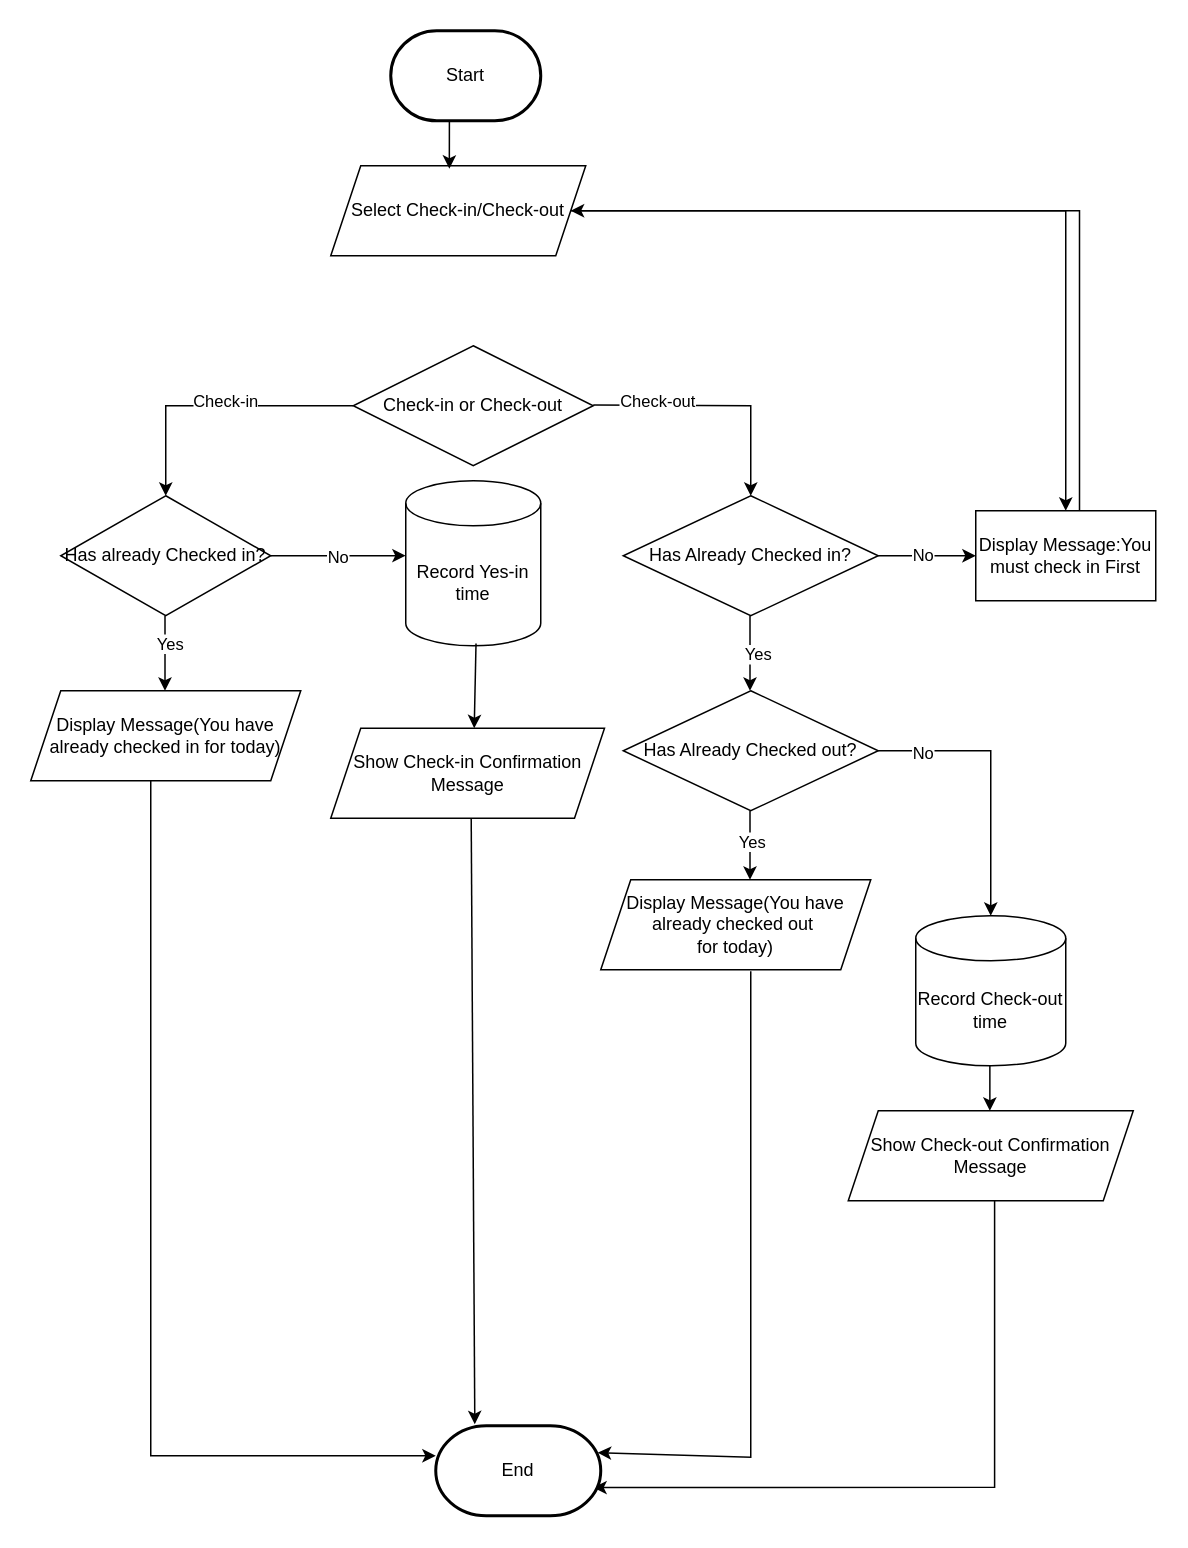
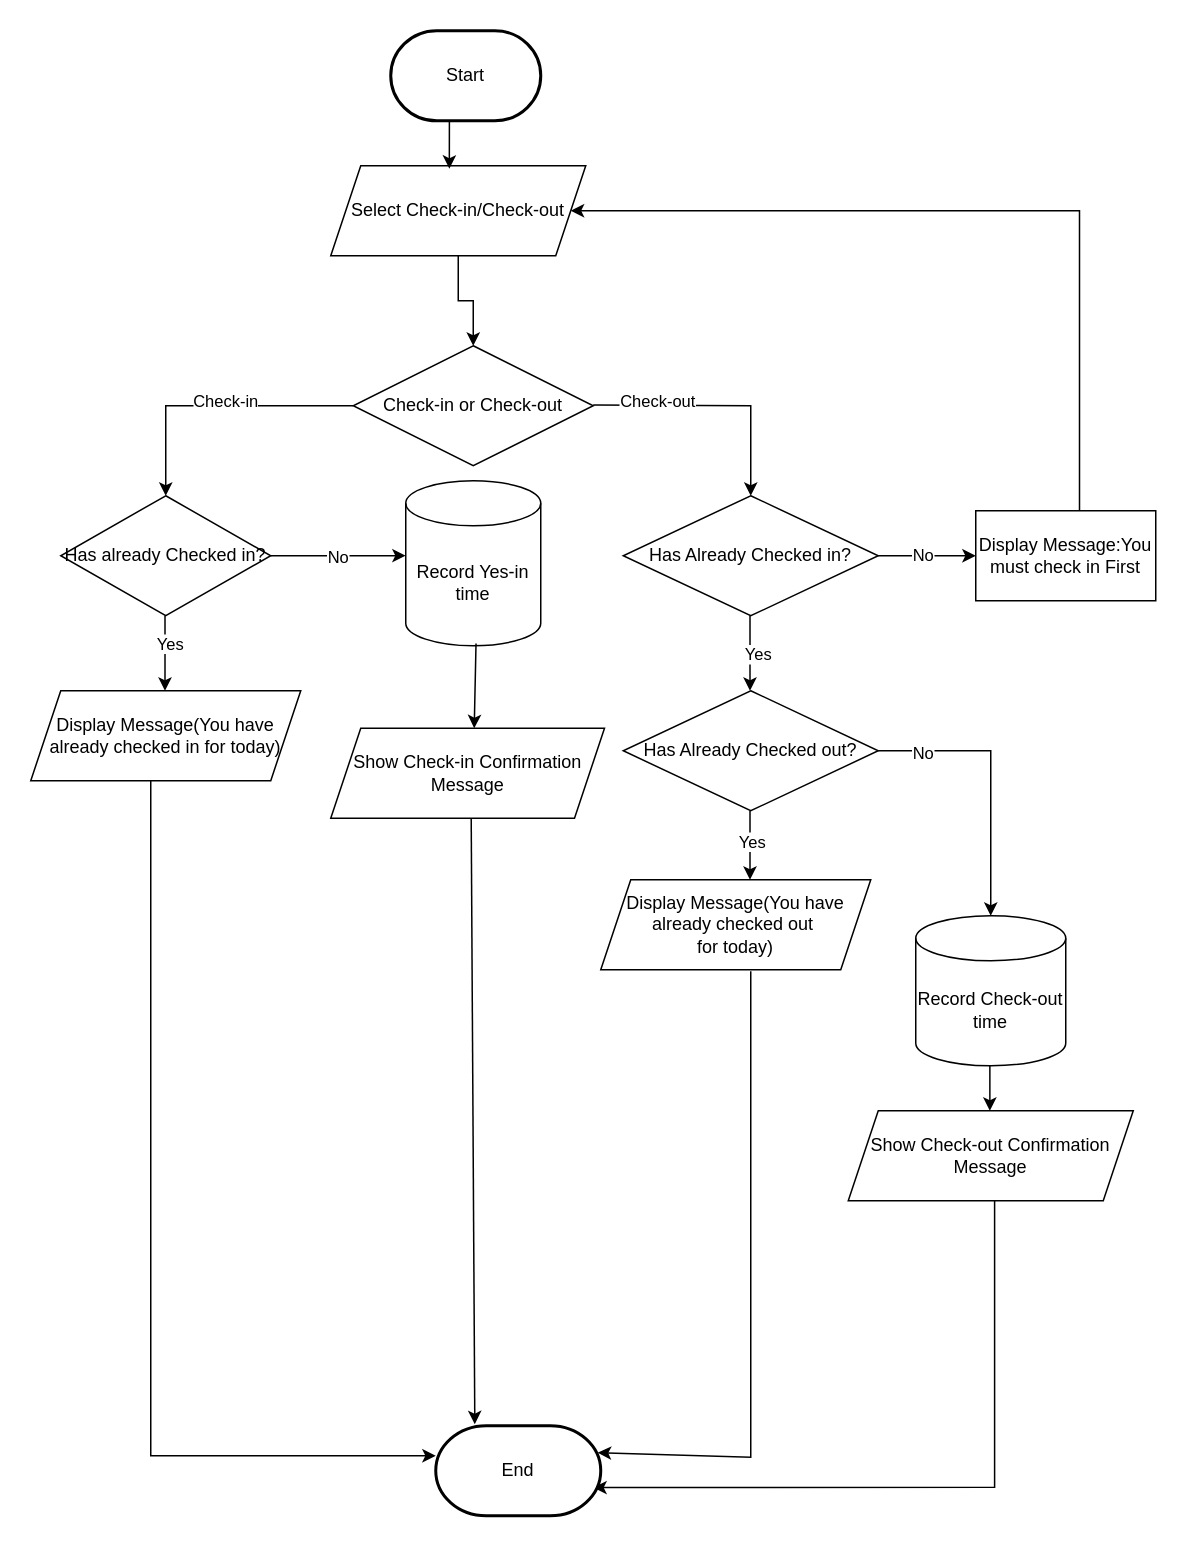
edge "Select Check-in/Check-out" -> "Display Message:You must check in First": now "Select Check-in/Check-out" -> "Check-in or Check-out"
